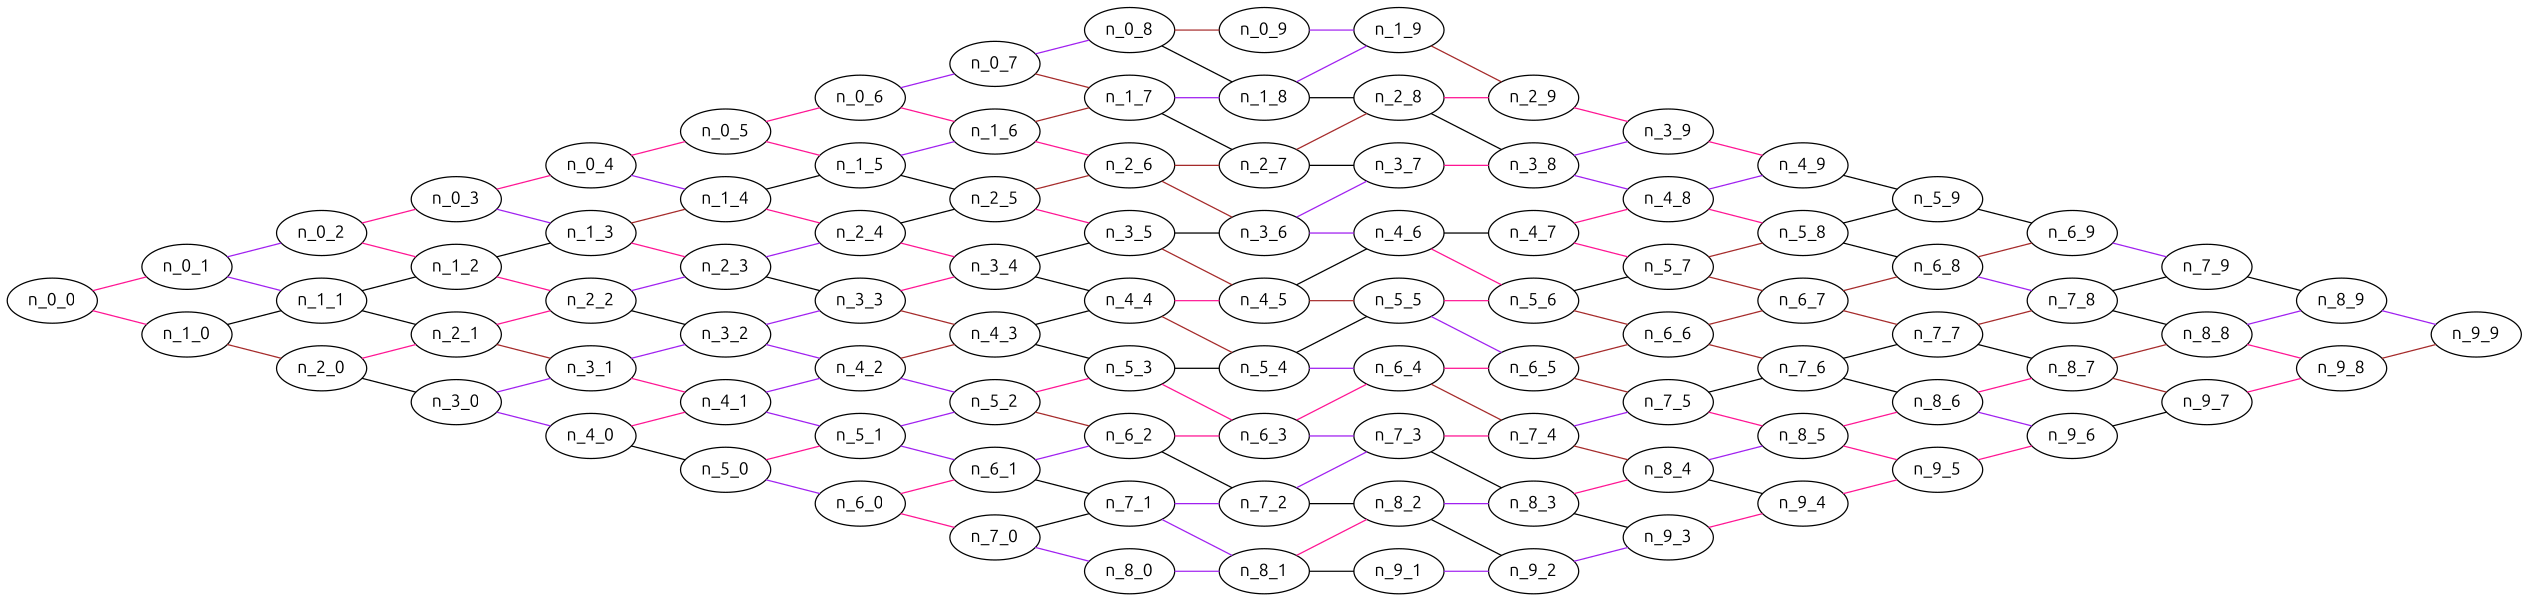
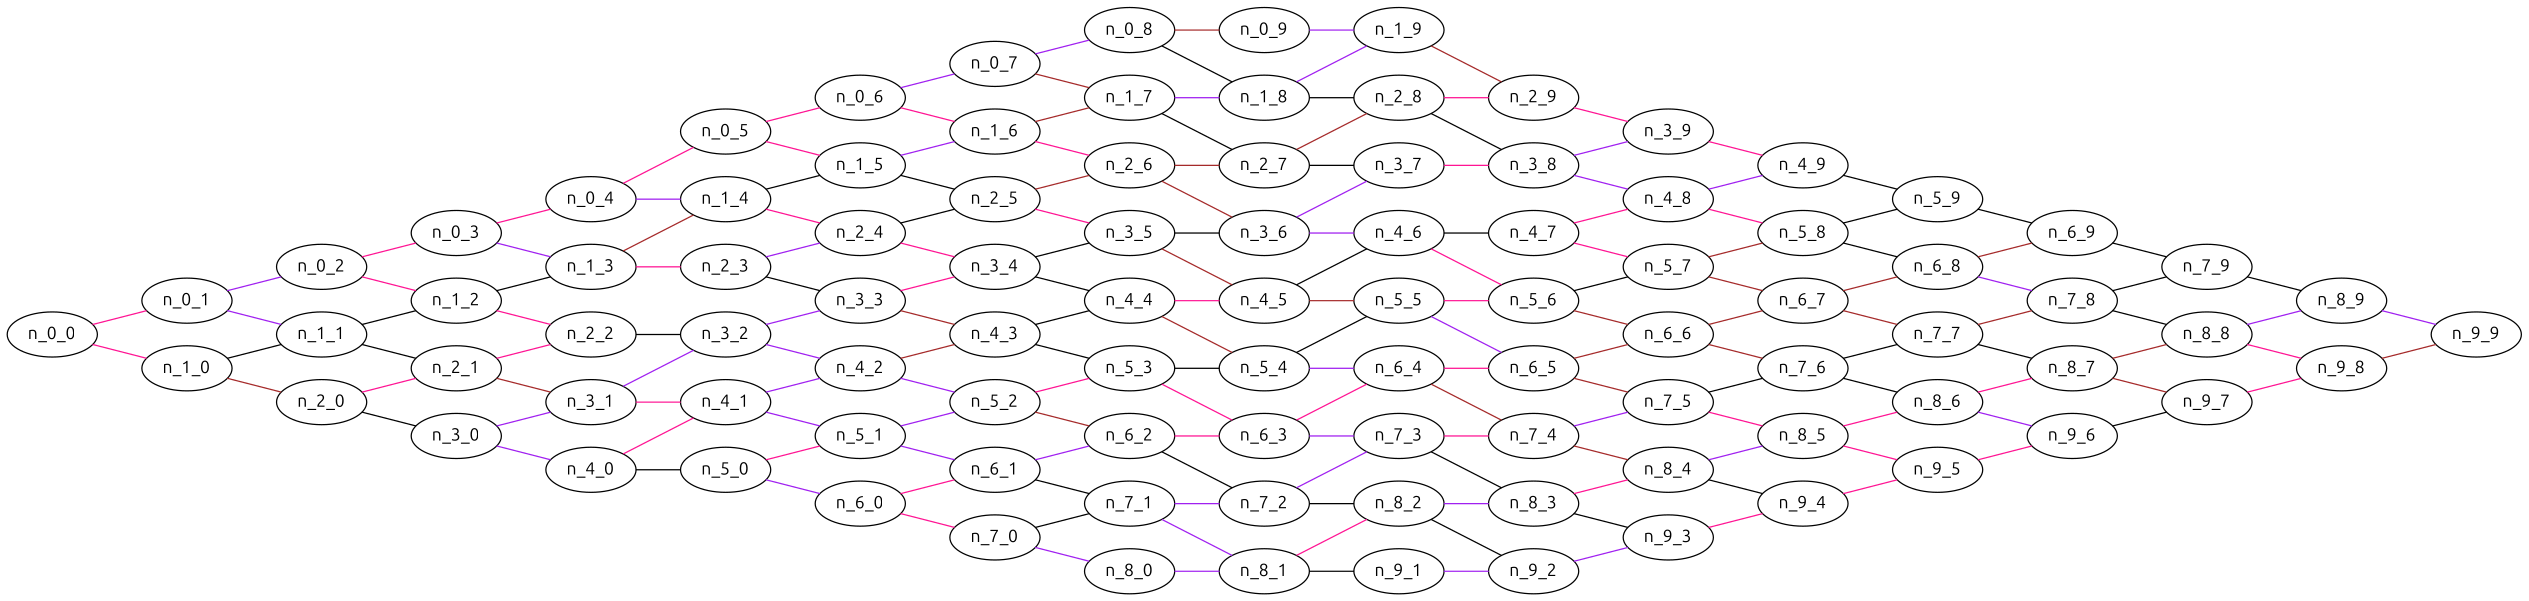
edge "n_6_9" -- "n_7_9": color purple -> black
edge "n_2_3" -- "n_2_2": removed
